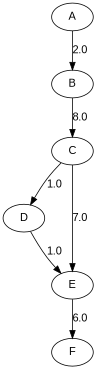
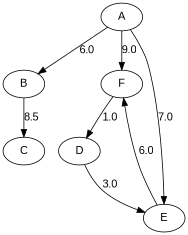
edge "A" -> "F": added, label "9.0"
edge "A" -> "B": label "2.0" -> "6.0"
edge "B" -> "C": label "8.0" -> "8.5"
edge "C" -> "D": now "F" -> "D"
edge "C" -> "E": now "A" -> "E"
edge "D" -> "E": label "1.0" -> "3.0"
